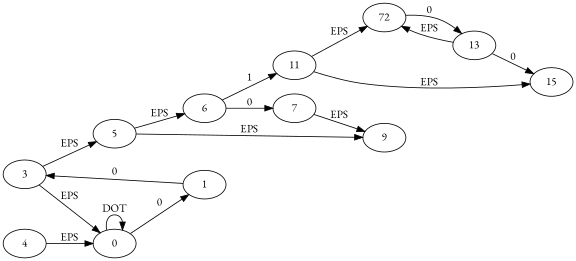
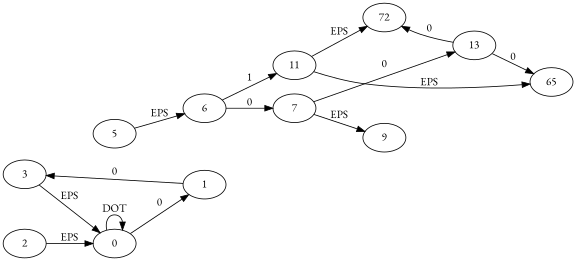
edge "72" -> "13": now "7" -> "13"
edge "13" -> "72": label "EPS" -> "0"
node "15": label "15" -> "65"
edge "5" -> "9": removed, label "EPS"
edge "3" -> "5": removed, label "EPS"
node "4": label "4" -> "2"
